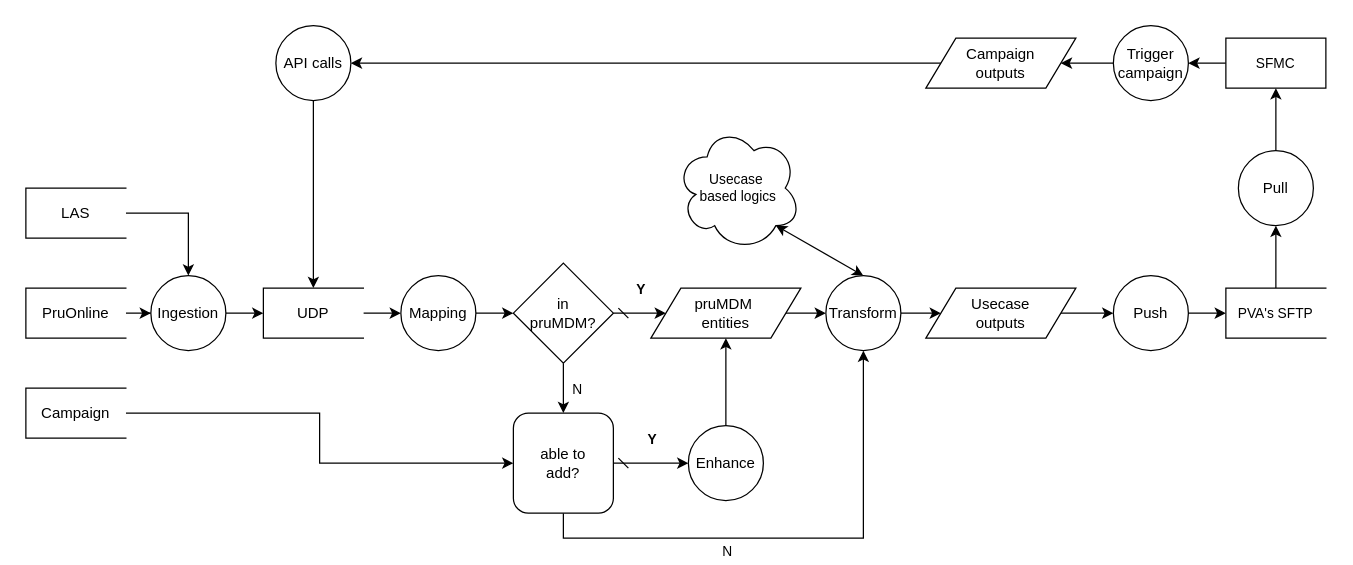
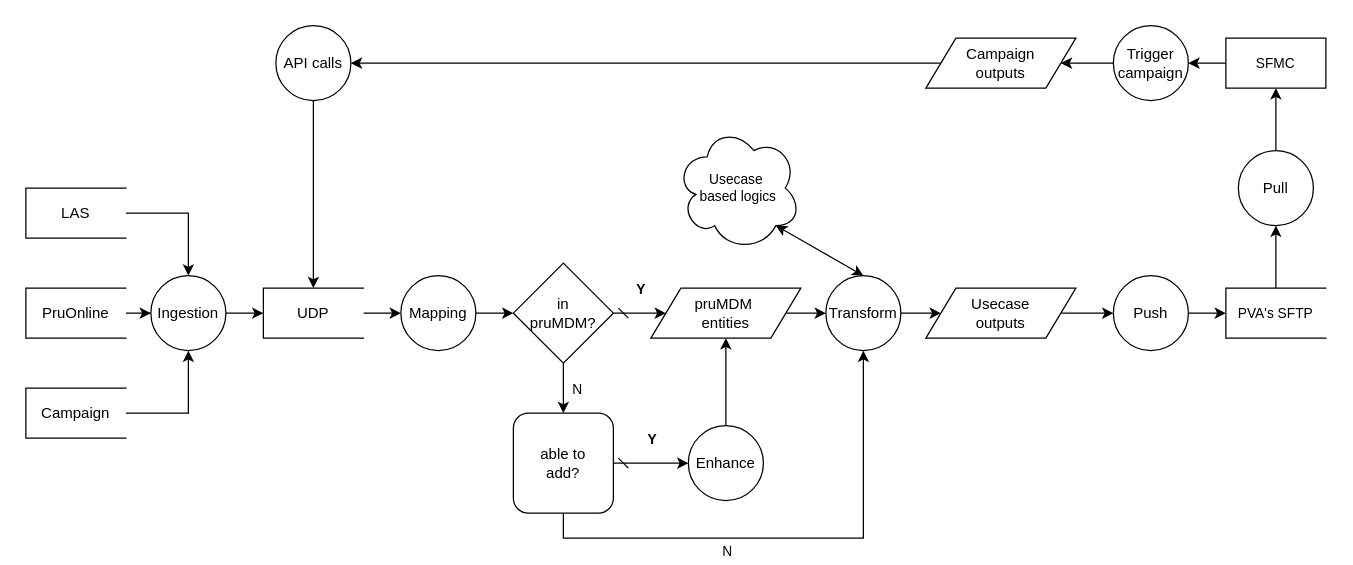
edge "Campaign" -> "able to add?": now "Campaign" -> "Ingestion"
